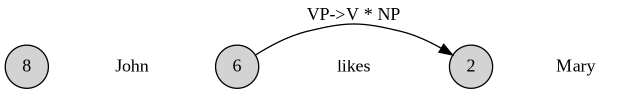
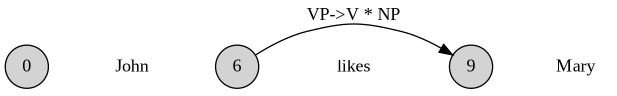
node "8": label "8" -> "0"
node "2": label "2" -> "9"
